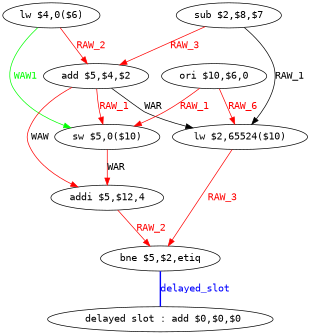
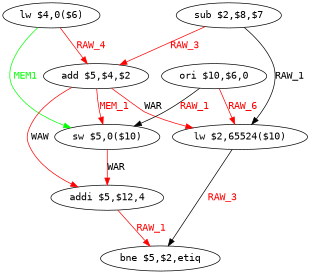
edge "lw $4,0($6)" -> "add $5,$4,$2": label "RAW_2" -> "RAW_4"
edge "lw $4,0($6)" -> "sw $5,0($10)": label "WAW1" -> "MEM1"
edge "add $5,$4,$2" -> "sw $5,0($10)": label "RAW_1" -> "MEM_1"
edge "ori $10,$6,0" -> "sw $5,0($10)": color red -> black
edge "add $5,$4,$2" -> "lw $2,65524($10)": color black -> red
edge "lw $2,65524($10)" -> "bne $5,$2,etiq": color red -> black
edge "addi $5,$12,4" -> "bne $5,$2,etiq": label "RAW_2" -> "RAW_1"
node "delayed slot : add $0,$0,$0": removed
